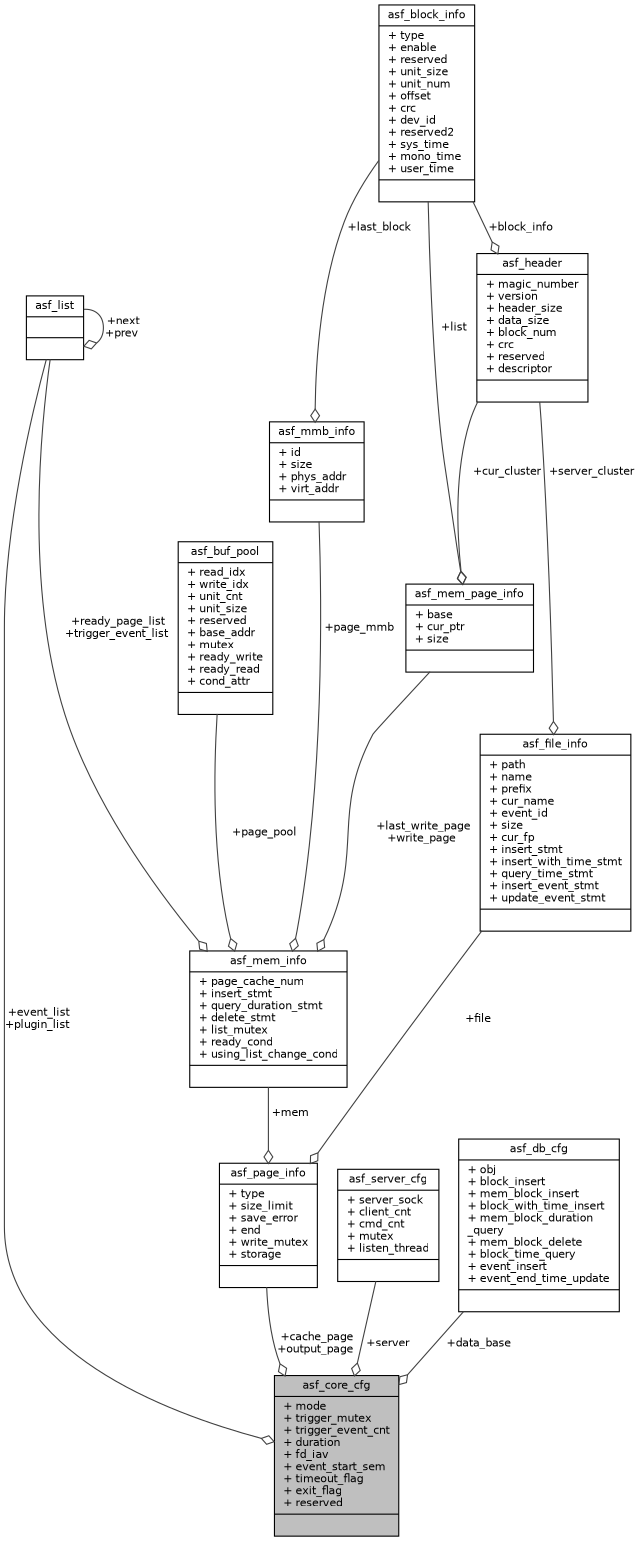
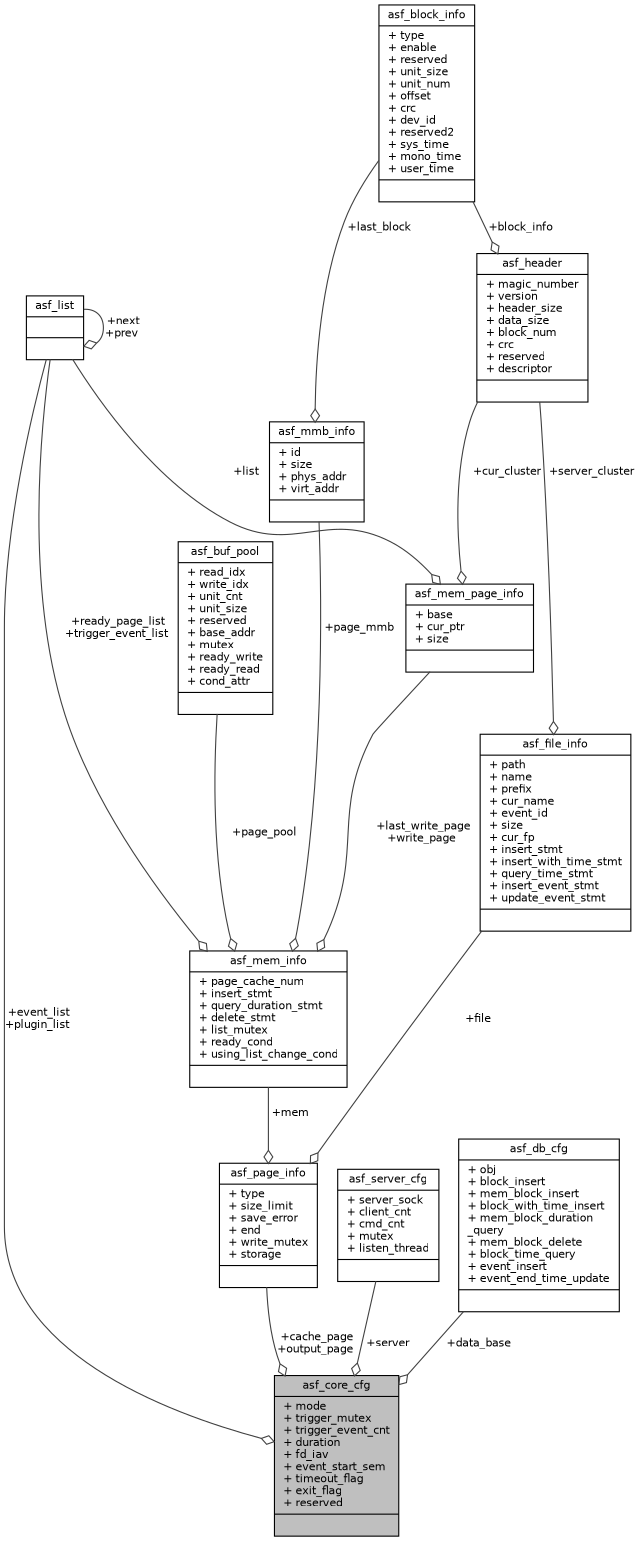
edge "asf_block_info" -> "asf_mem_page_info": now "asf_list" -> "asf_mem_page_info"
